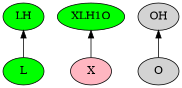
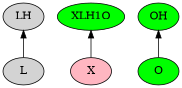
node "LH": fillcolor green -> lightgray
node "OH": fillcolor lightgray -> green
node "L": fillcolor green -> lightgray
node "O": fillcolor lightgray -> green
